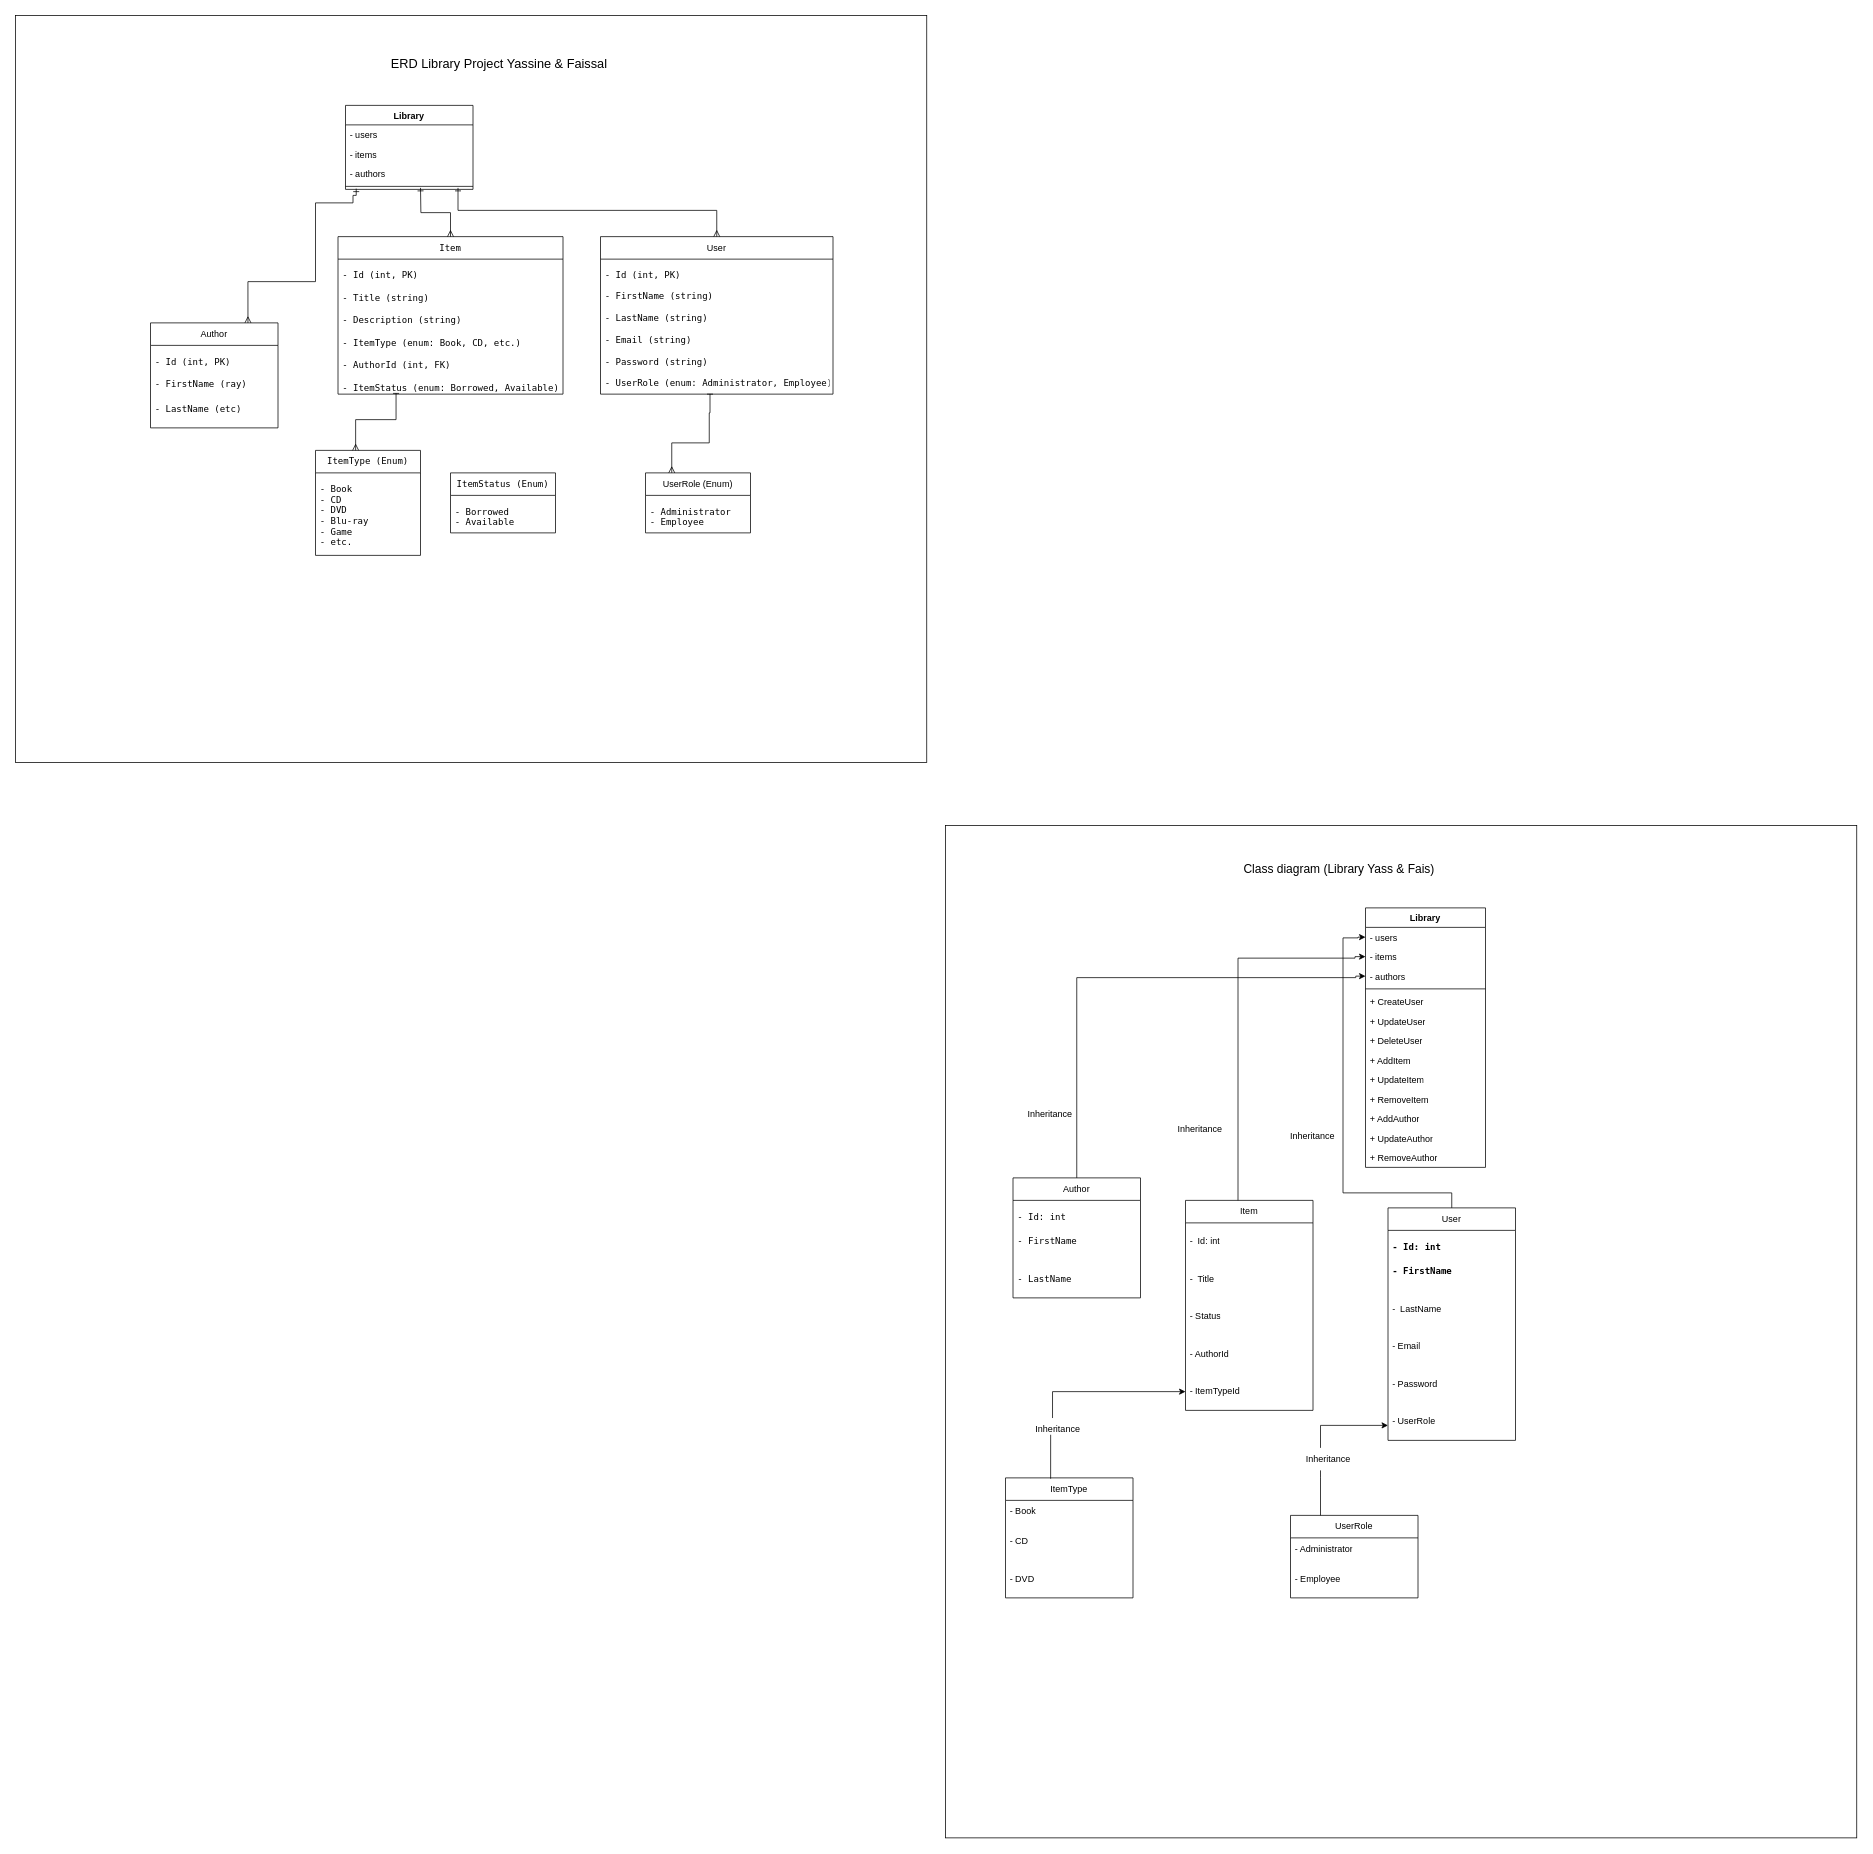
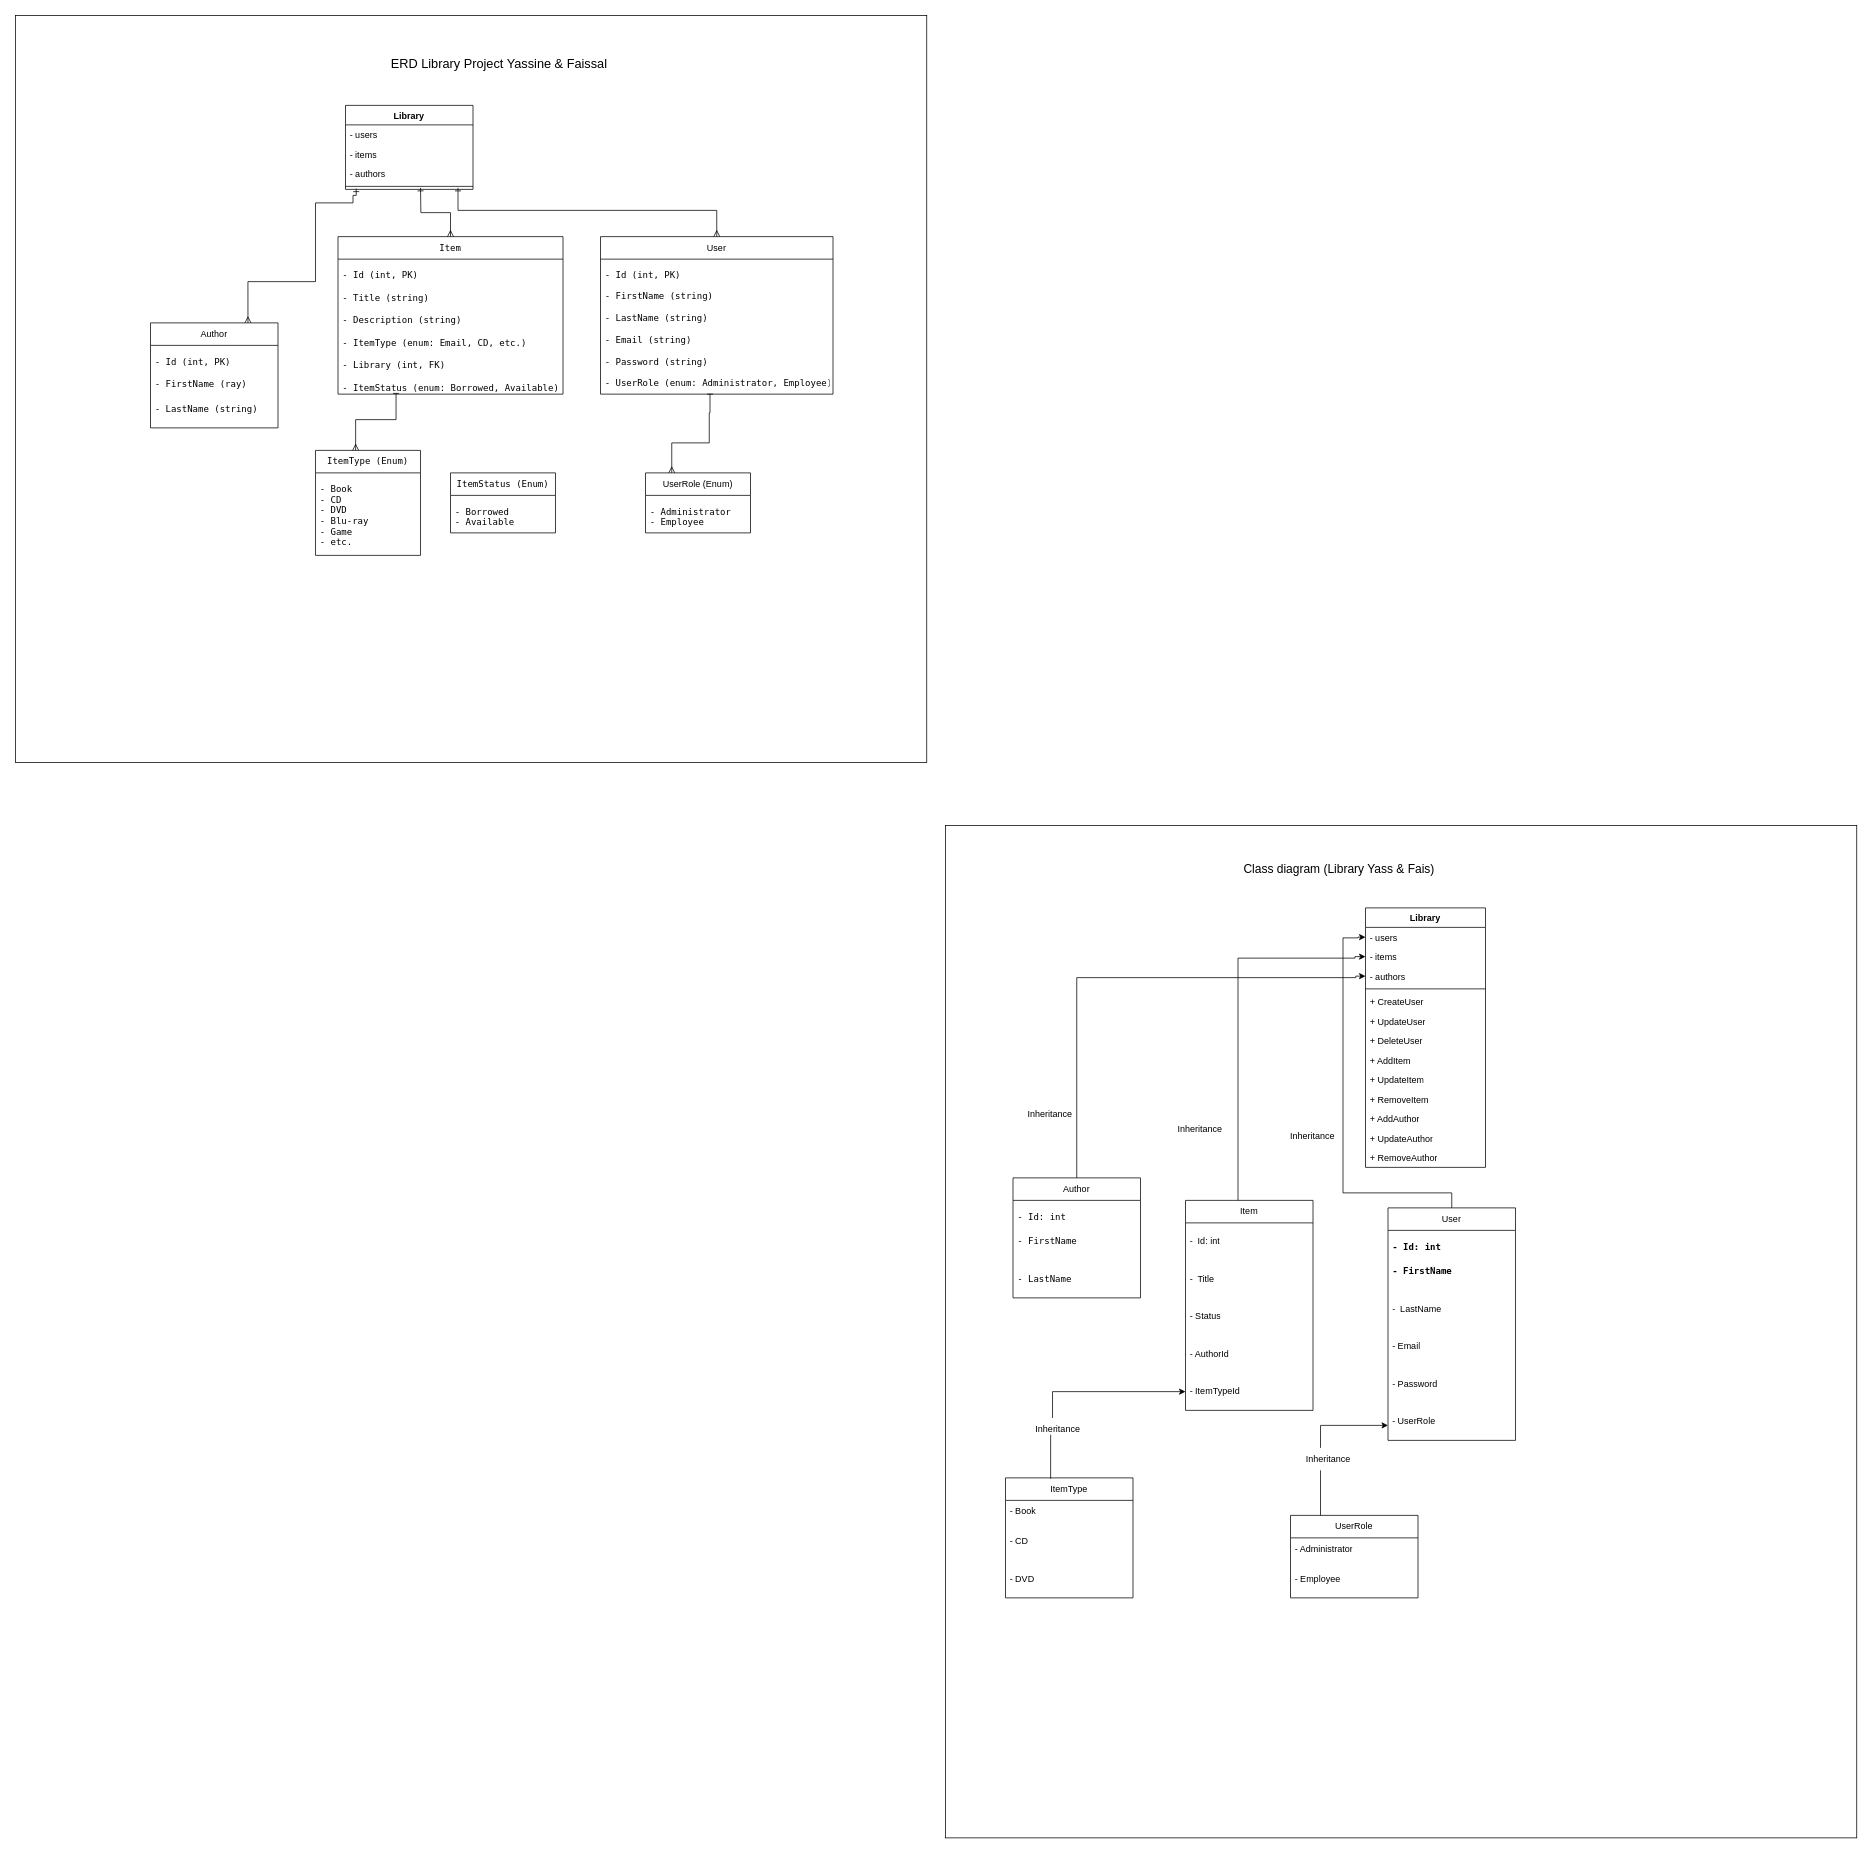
node "- ItemType (enum: Book, CD, etc.)": label "- ItemType (enum: Book, CD, etc.)" -> "- ItemType (enum: Email, CD, etc.)"
node "- AuthorId (int, FK)": label "- AuthorId (int, FK)" -> "- Library (int, FK)"
node "- LastName (etc)": label "- LastName (etc)" -> "- LastName (string)"
